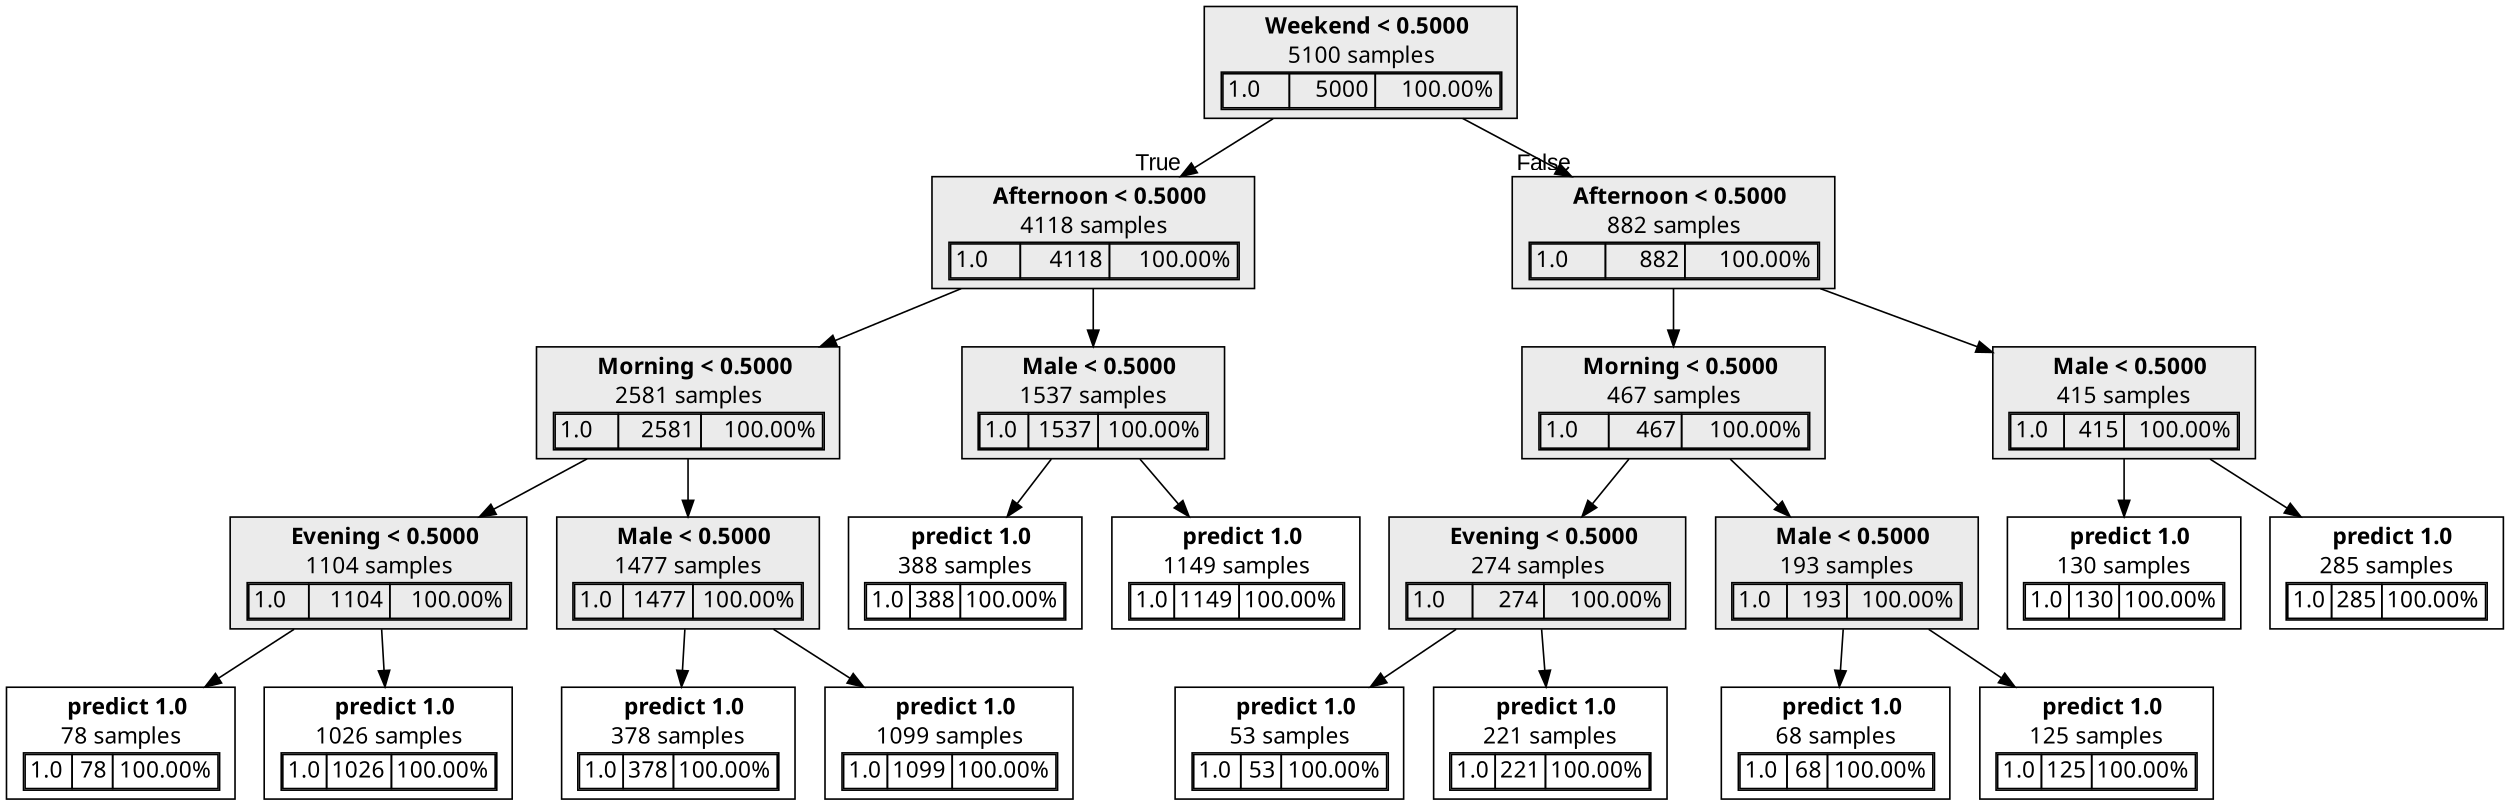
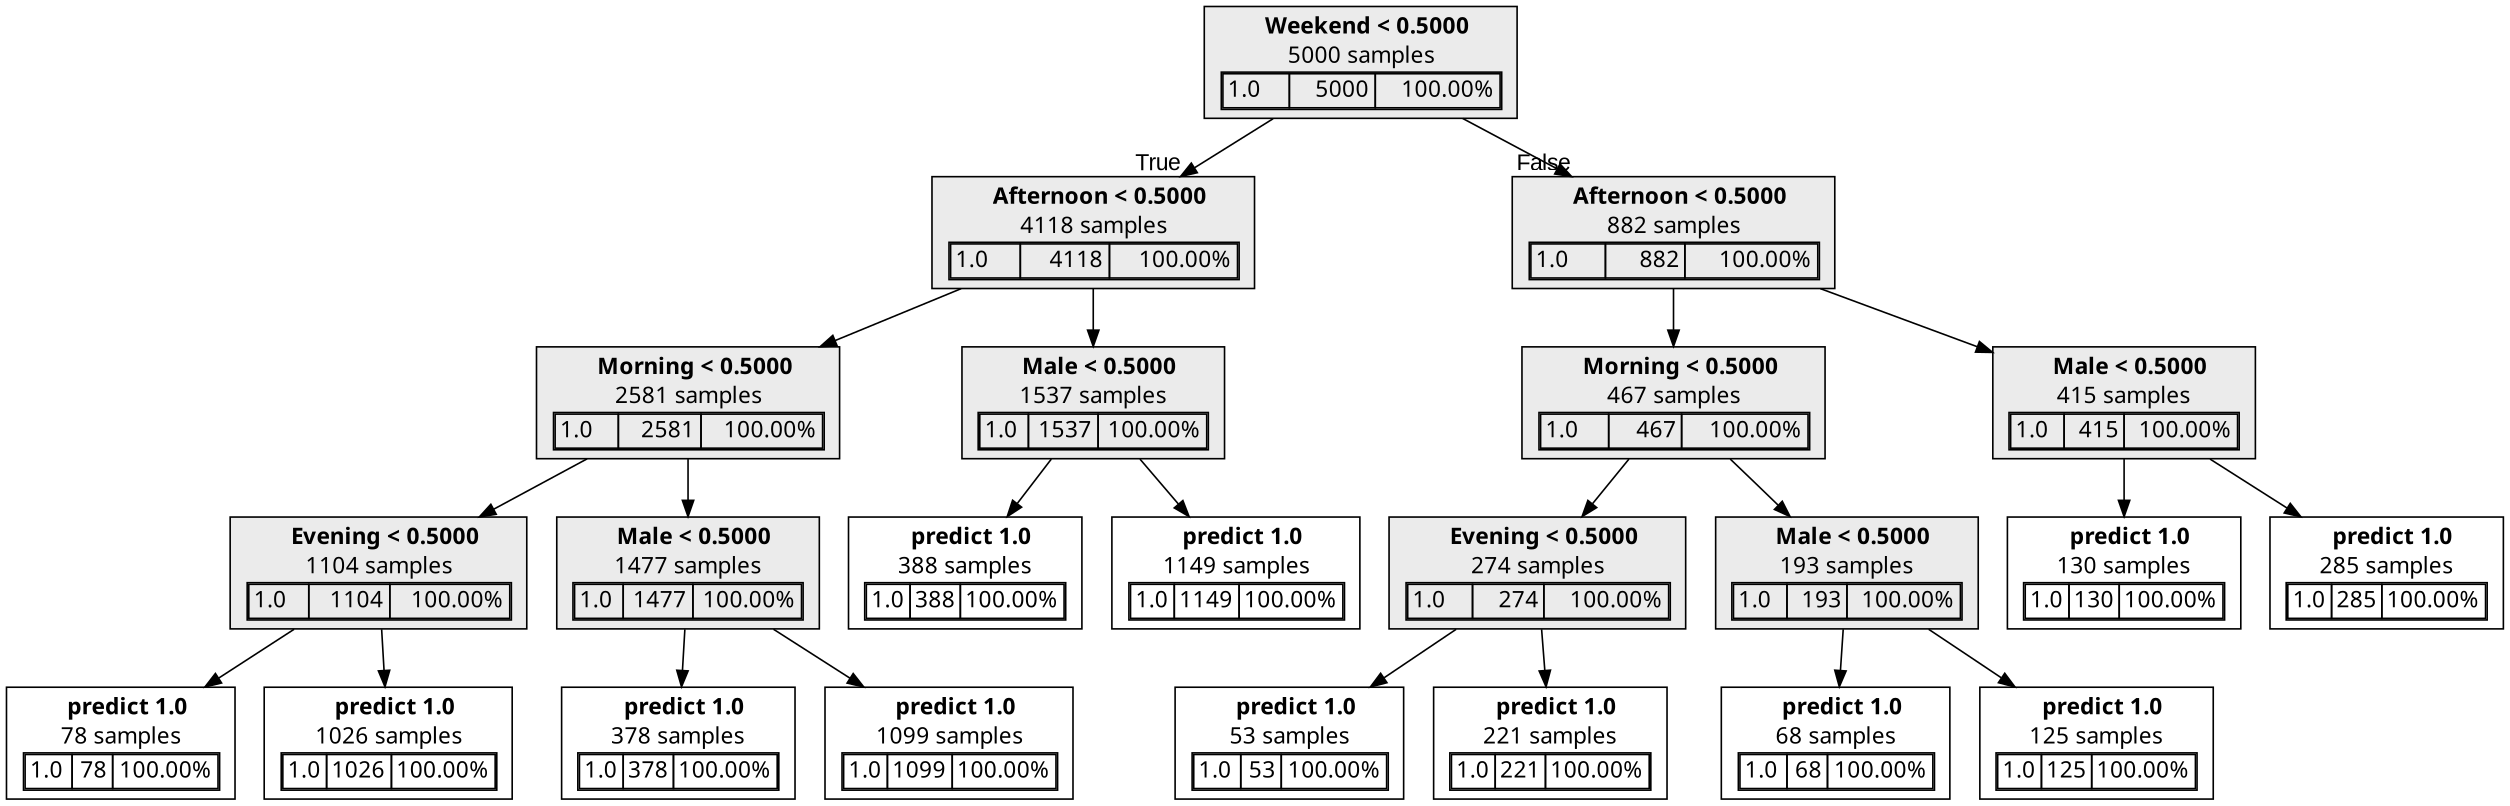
node "Weekend < 0.5000": text "5100 samples" -> "5000 samples"
